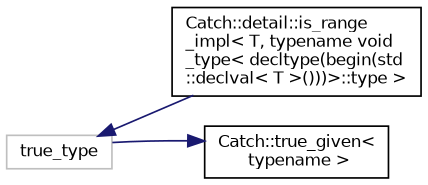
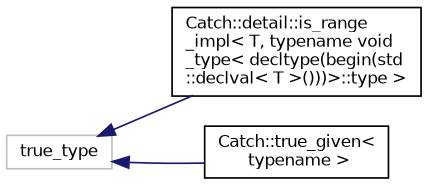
edge "true_type" -> "Catch::true_given< typename >": reversed
